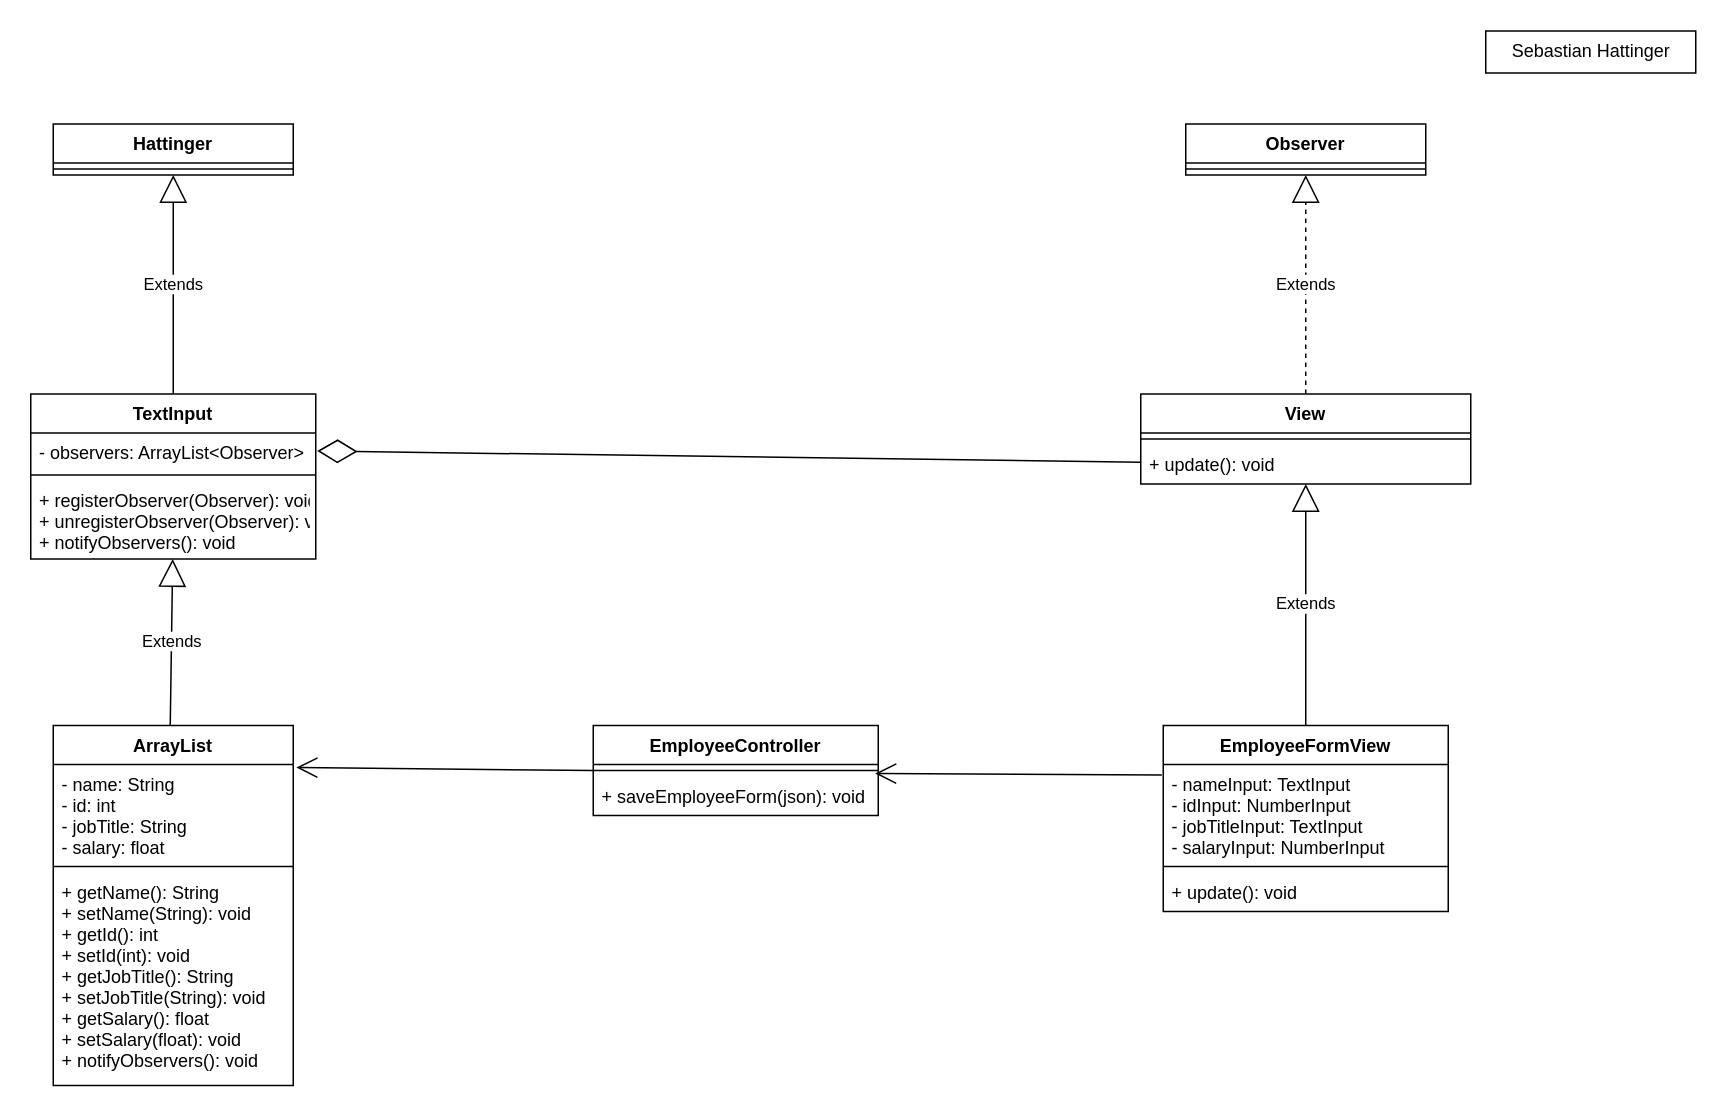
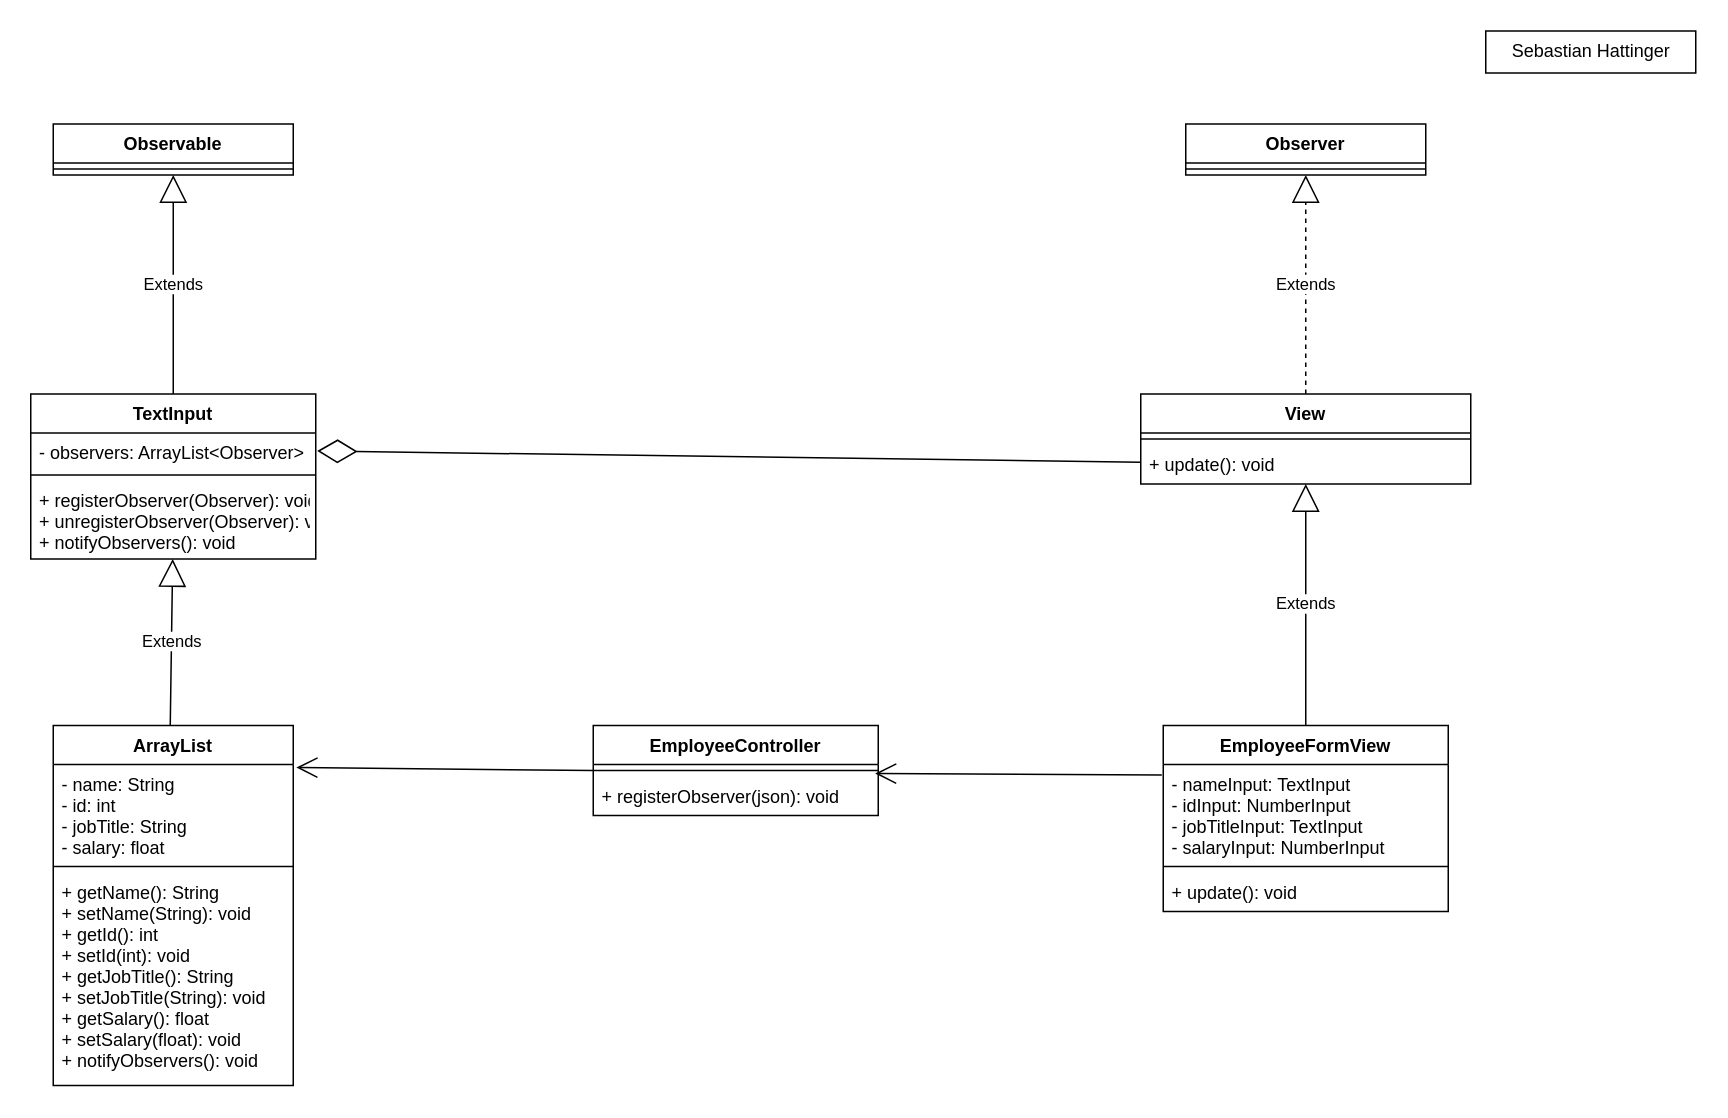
node "Hattinger": label "Hattinger" -> "Observable"
node "+ saveEmployeeForm(json): void": label "+ saveEmployeeForm(json): void" -> "+ registerObserver(json): void"
